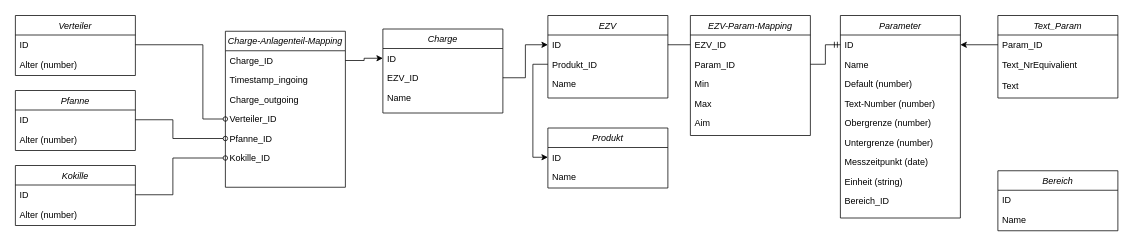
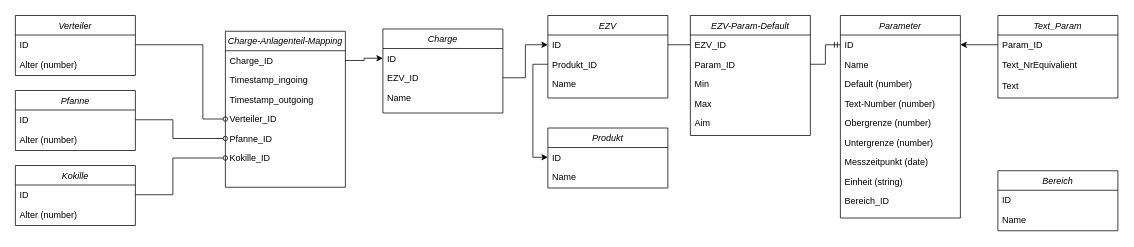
node "EZV-Param-Mapping": label "EZV-Param-Mapping" -> "EZV-Param-Default"
node "Charge_outgoing": label "Charge_outgoing" -> "Timestamp_outgoing"
